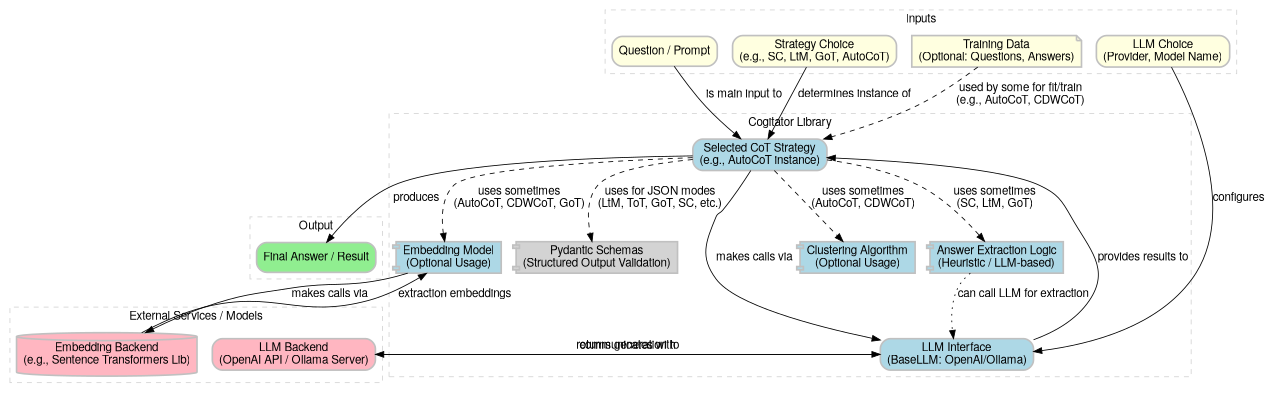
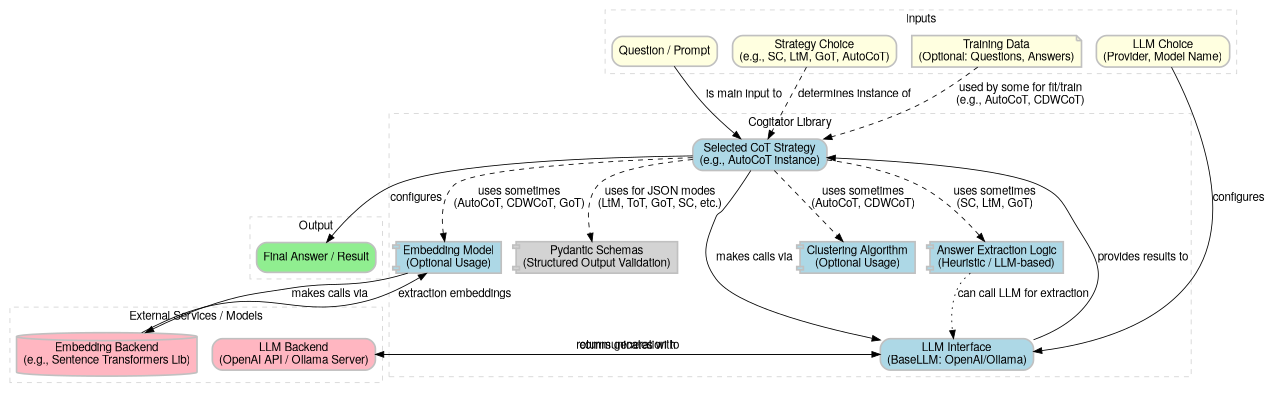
edge "Strategy Choice (e.g., SC, LtM, GoT, AutoCoT)" -> "Selected CoT Strategy (e.g., AutoCoT instance)": style solid -> dashed
edge "Selected CoT Strategy (e.g., AutoCoT instance)" -> "Final Answer / Result": label "produces" -> "configures"
